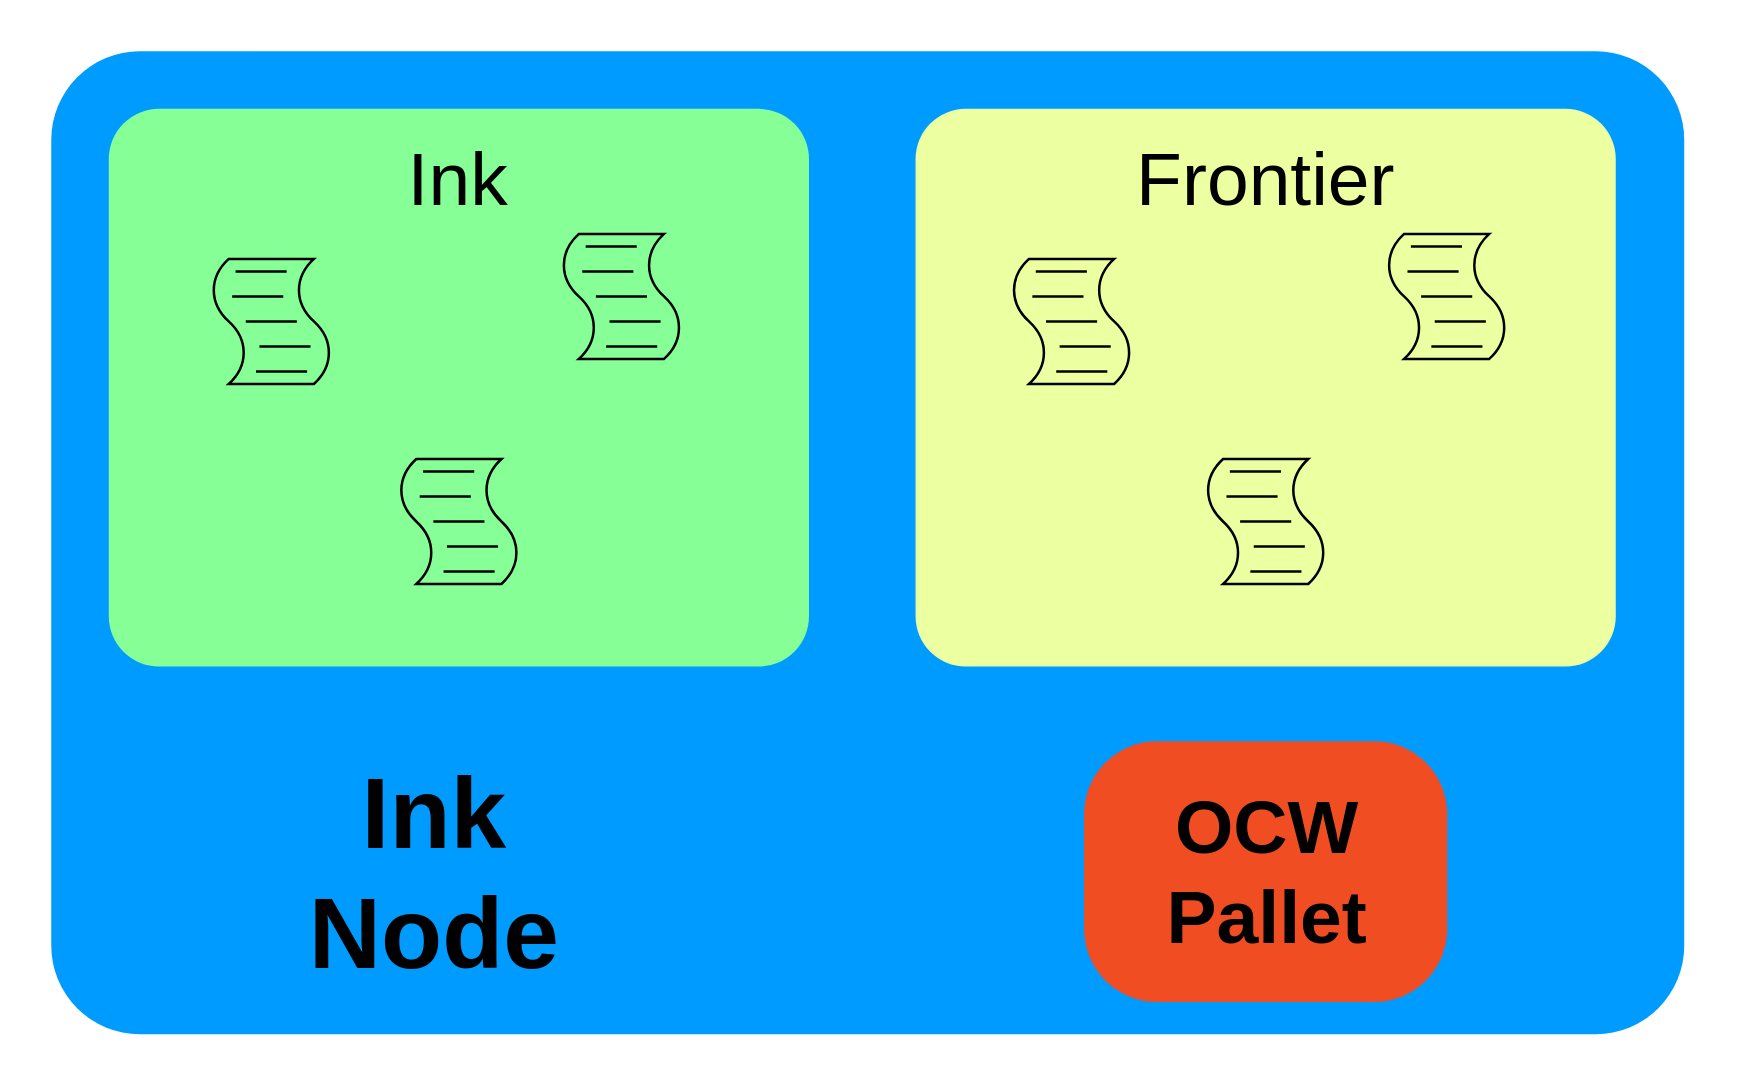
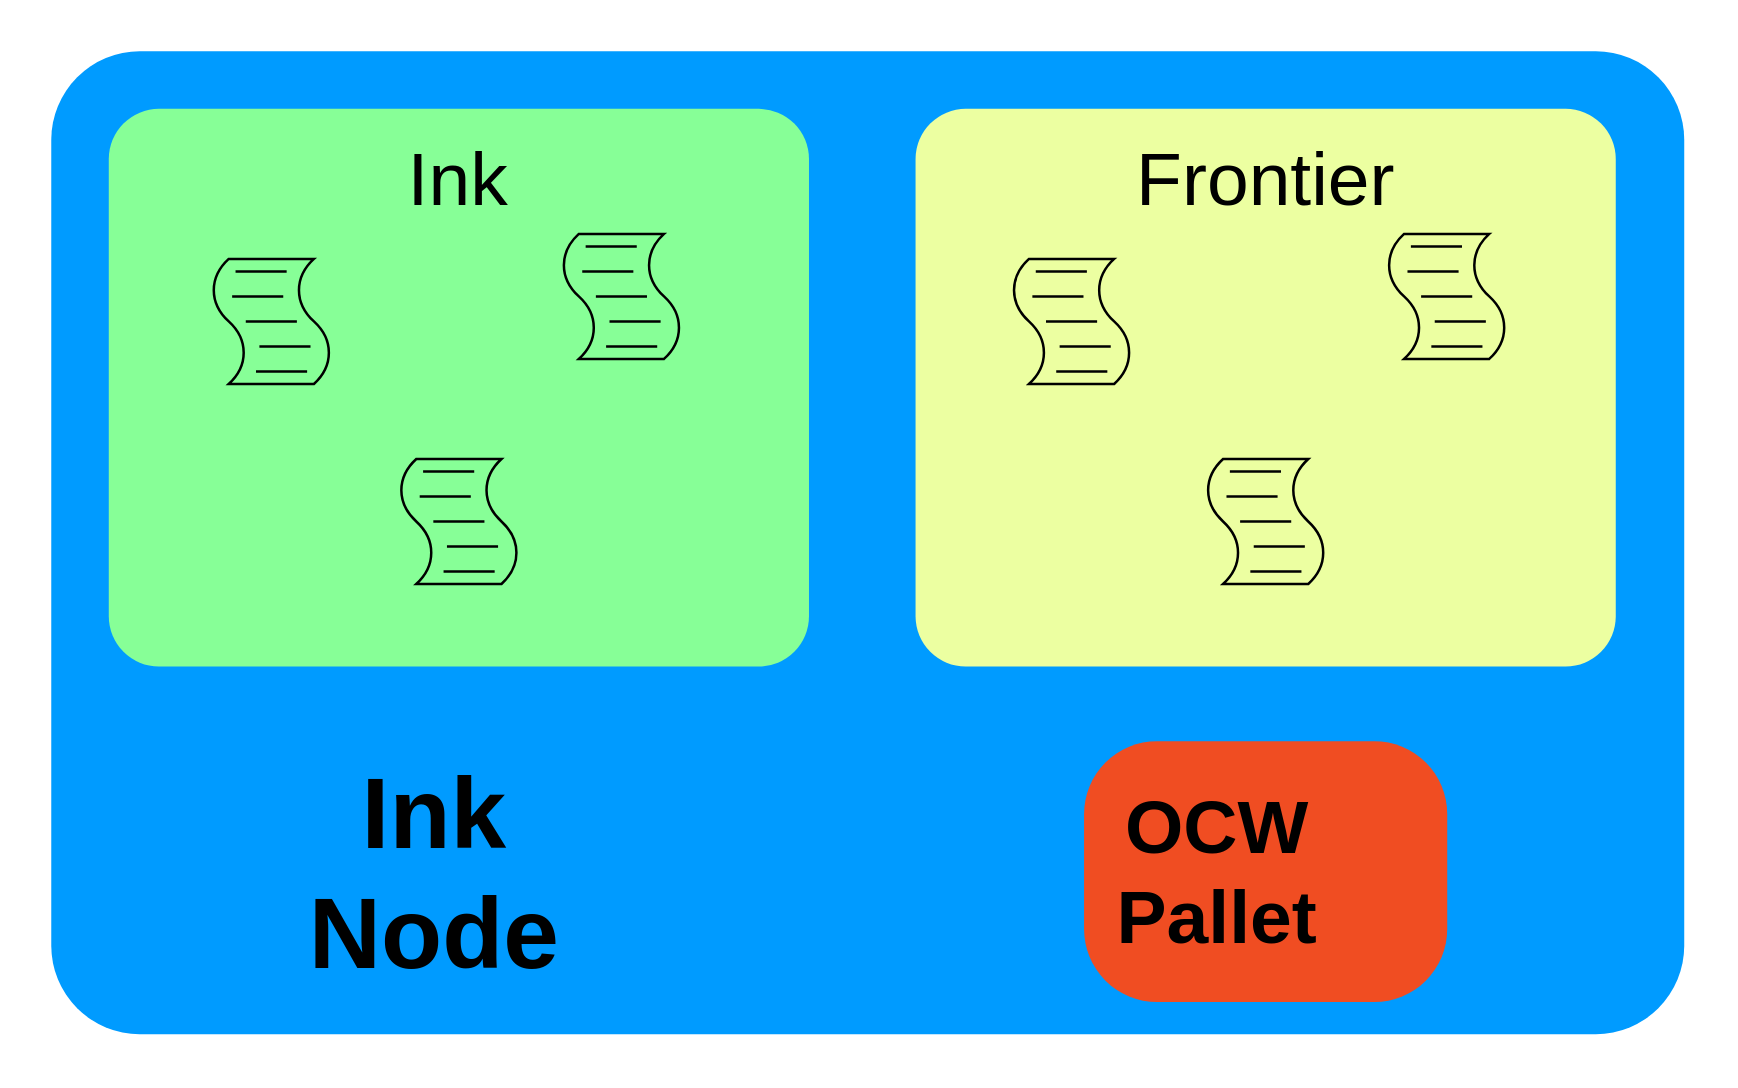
node "OCW Pallet": moved (1265, 871) -> (1215, 871)
